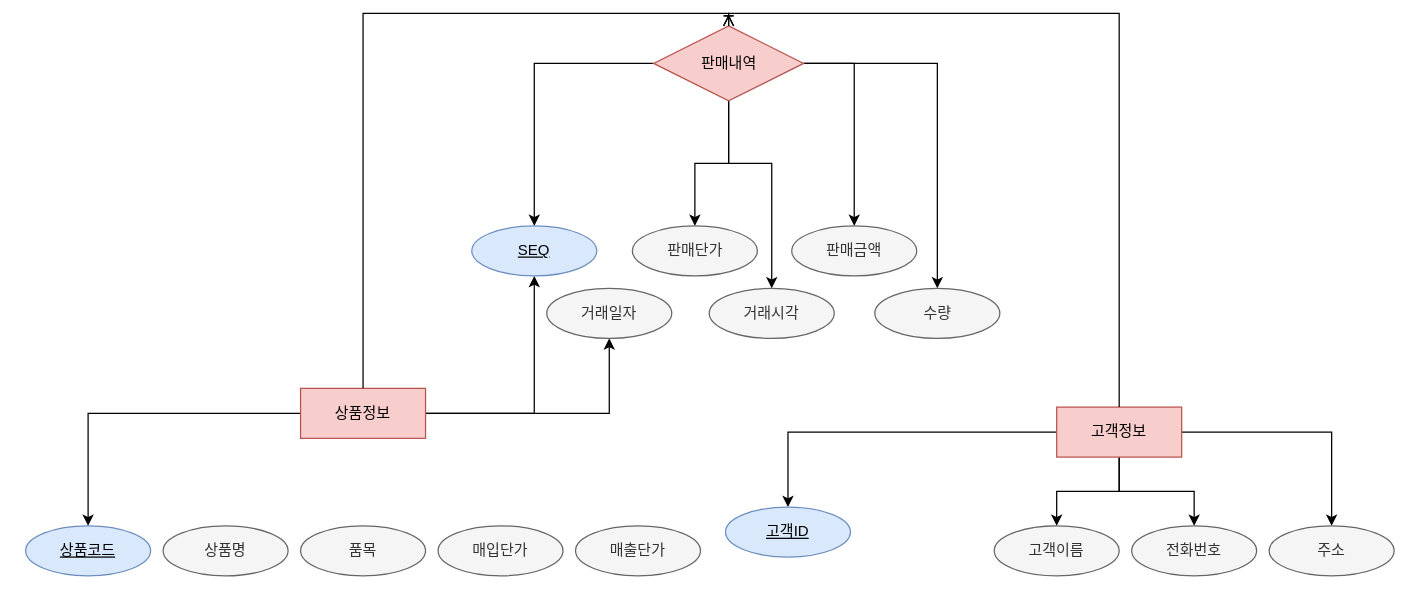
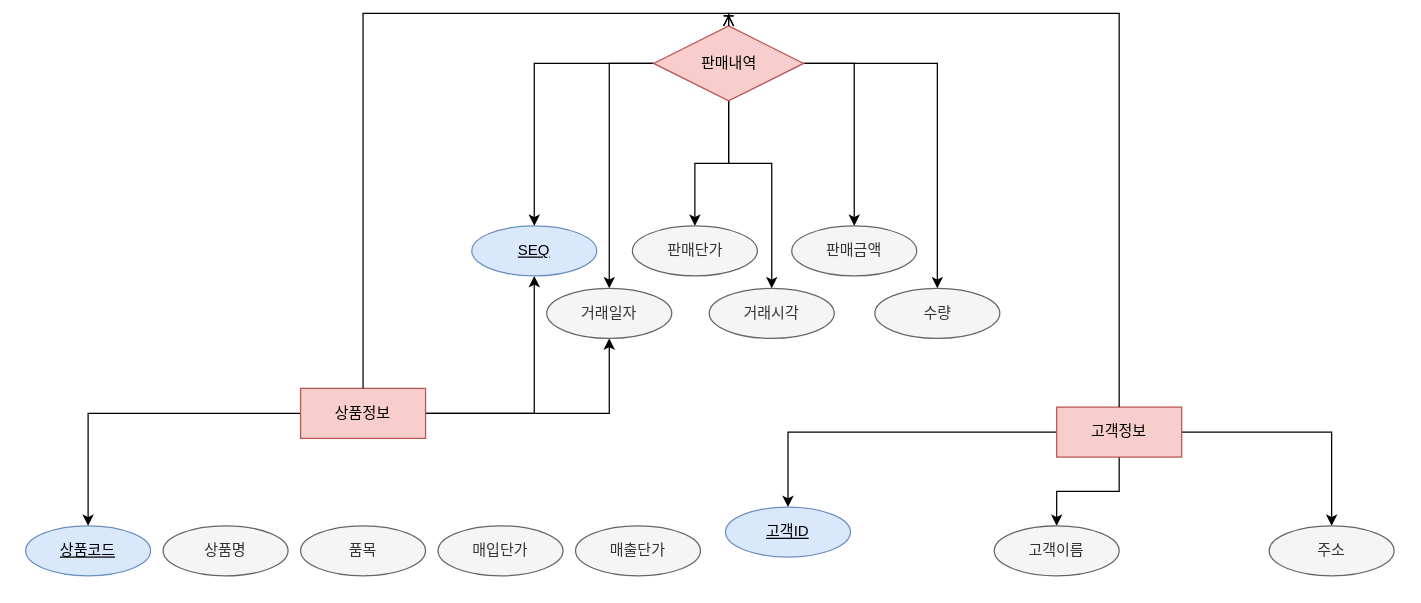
edge "판매내역" -> "거래일자": added
edge "고객정보" -> "전화번호": removed
node "전화번호": removed
